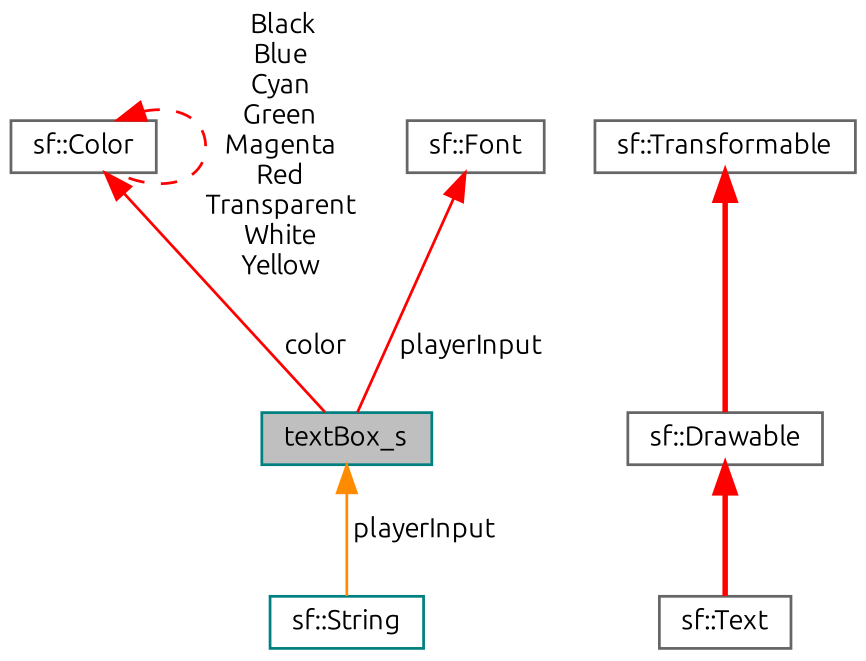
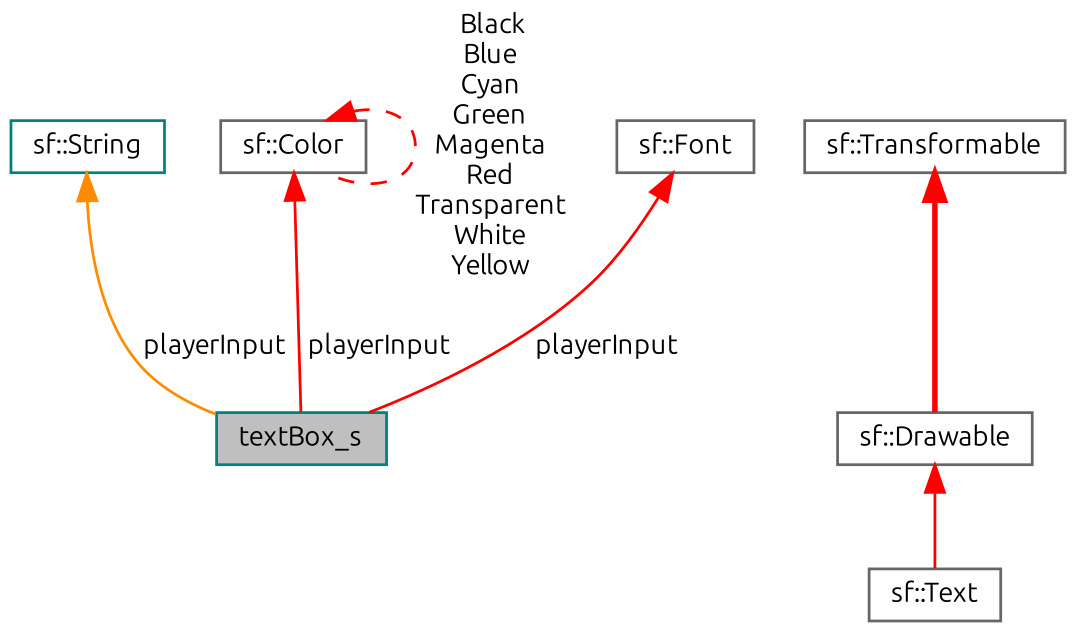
edge "textBox_s" -> "sf::Color": label " color" -> " playerInput"
edge "sf::String" -> "textBox_s": reversed
edge "sf::Text" -> "sf::Drawable": style bold -> solid
